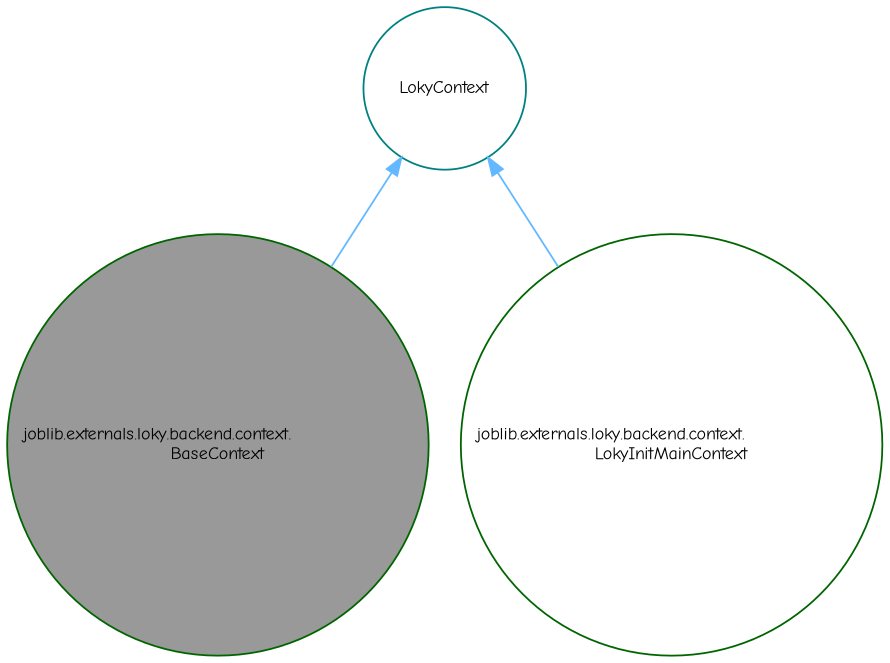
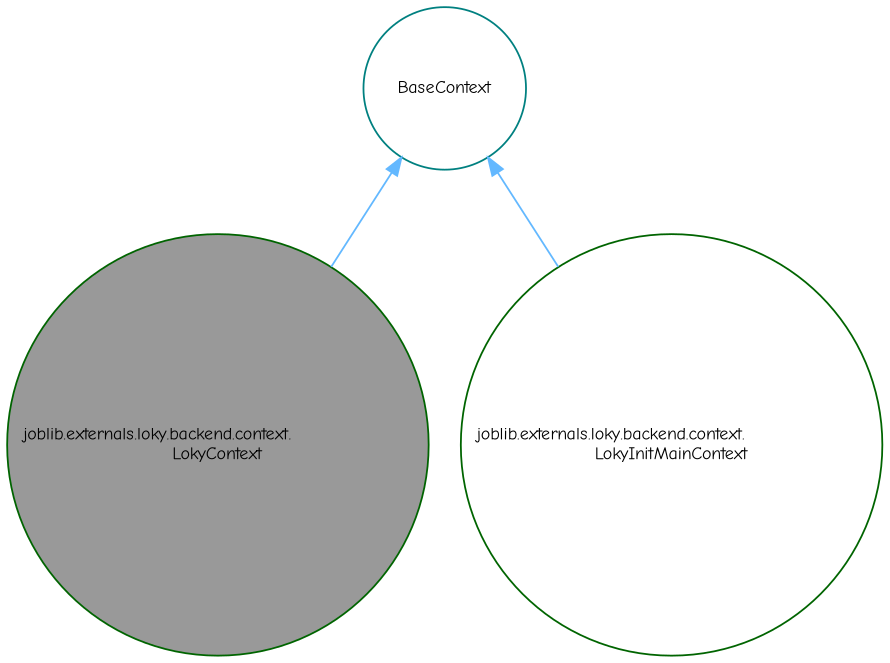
node "LokyContext": label "LokyContext" -> "BaseContext"
node "joblib.externals.loky.backend.context. BaseContext": label "joblib.externals.loky.backend.context. BaseContext" -> "joblib.externals.loky.backend.context. LokyContext"
